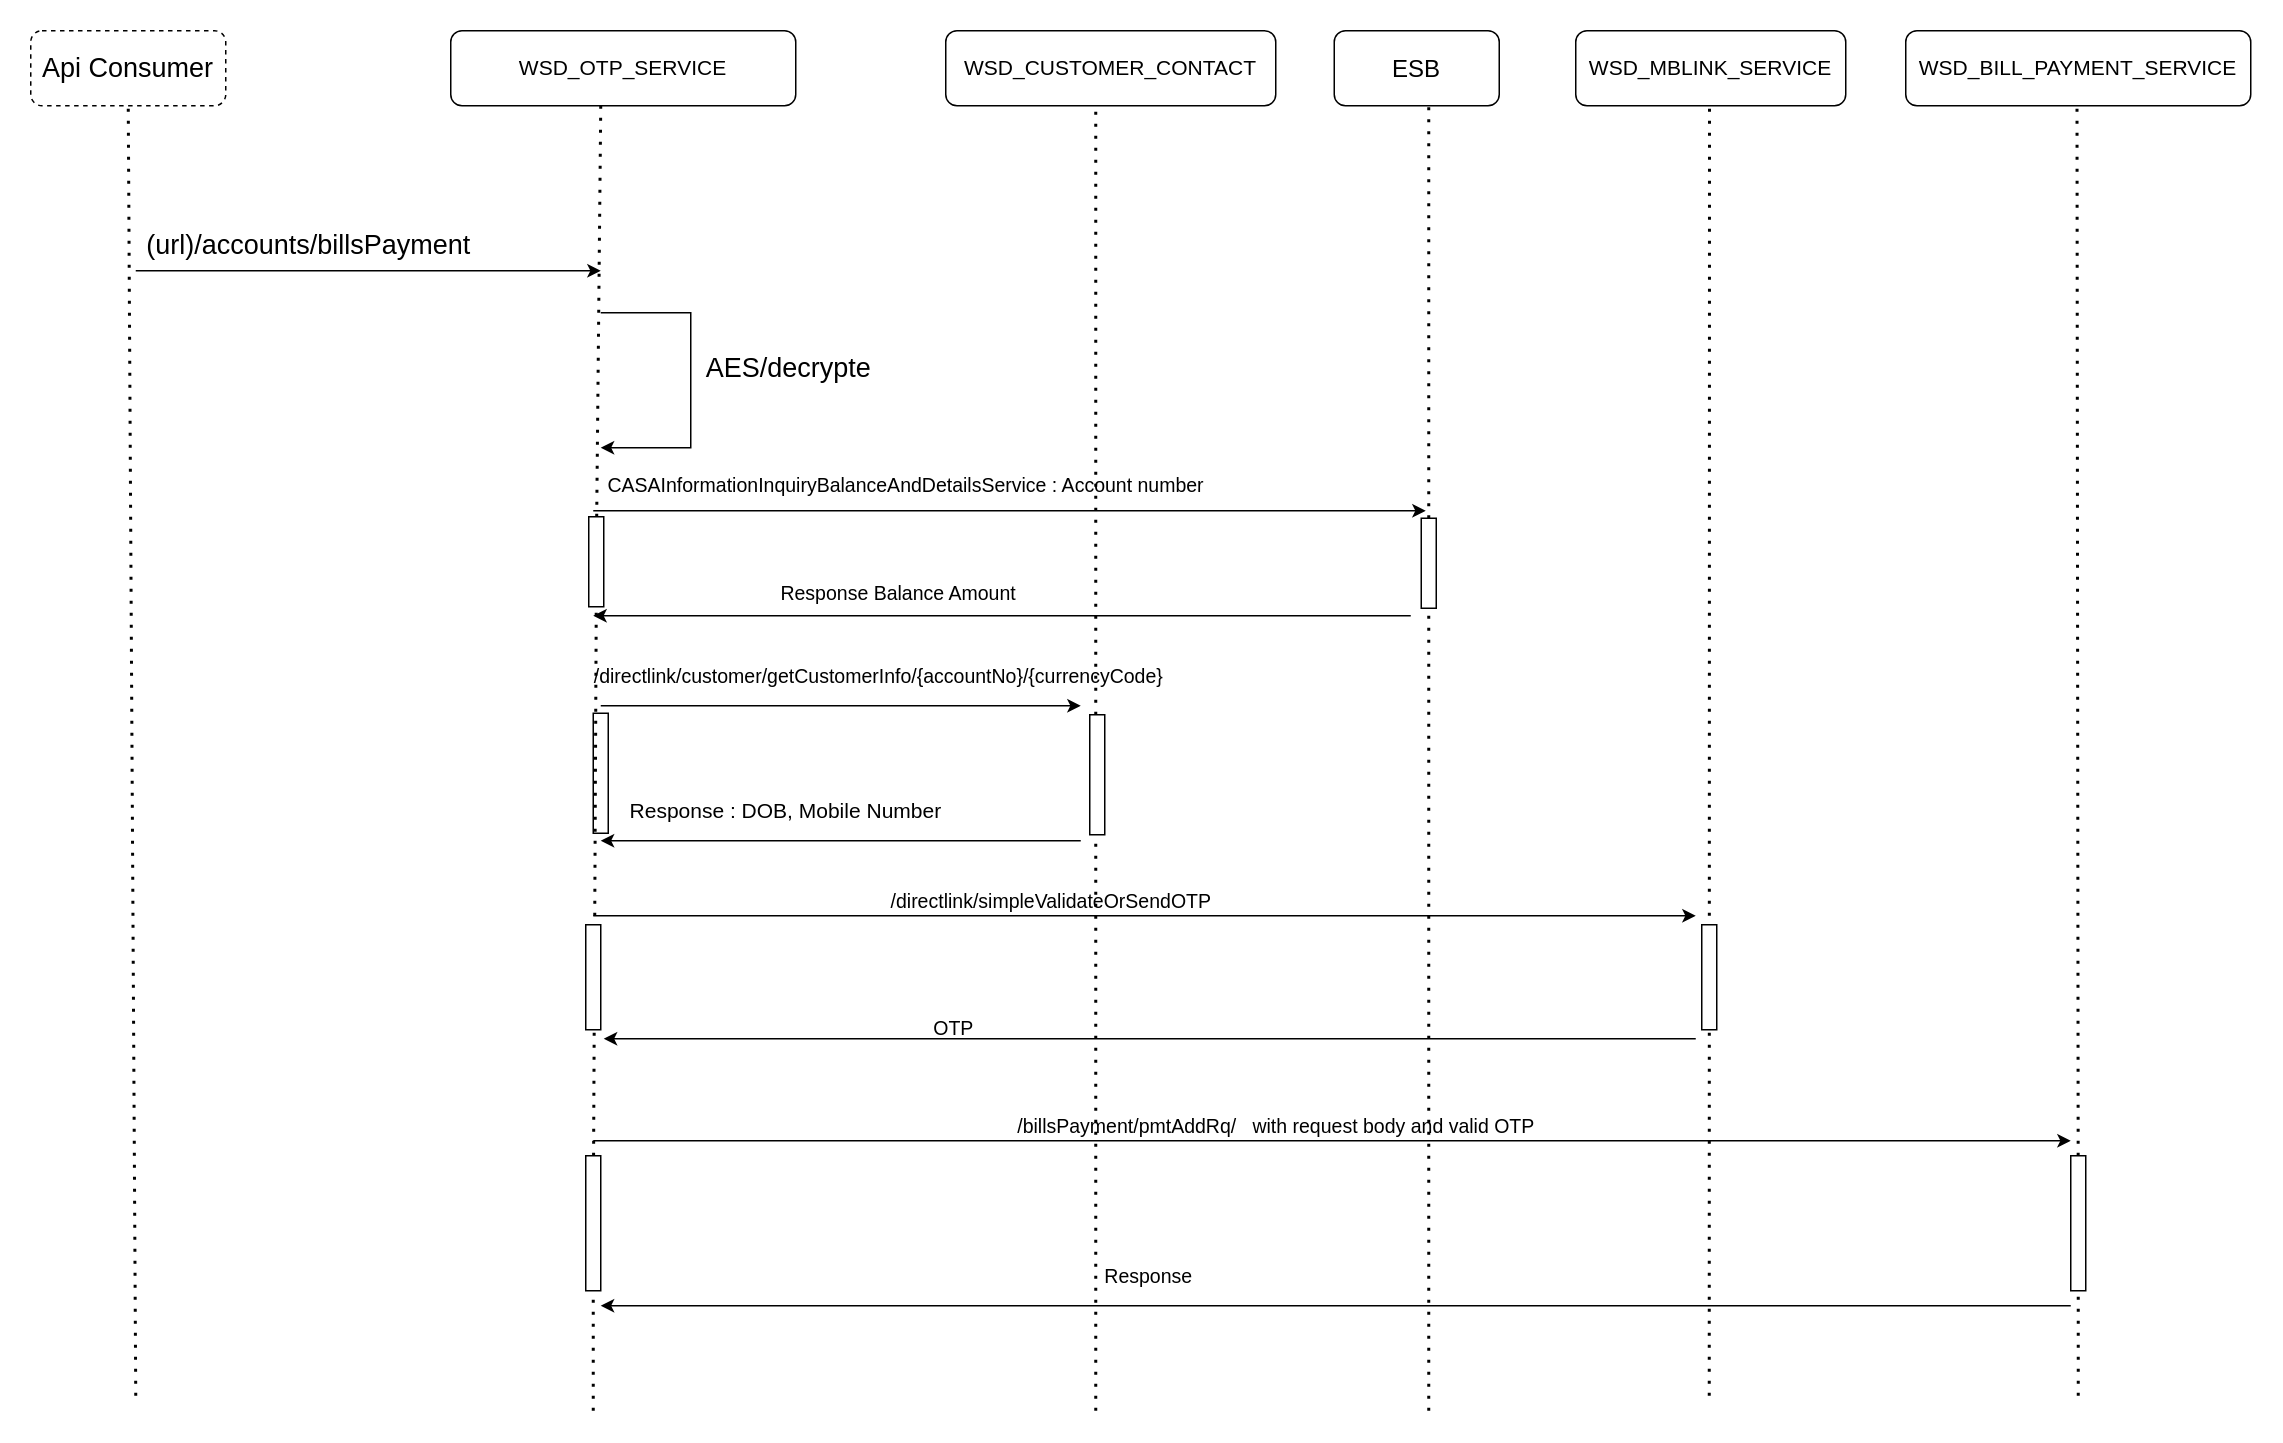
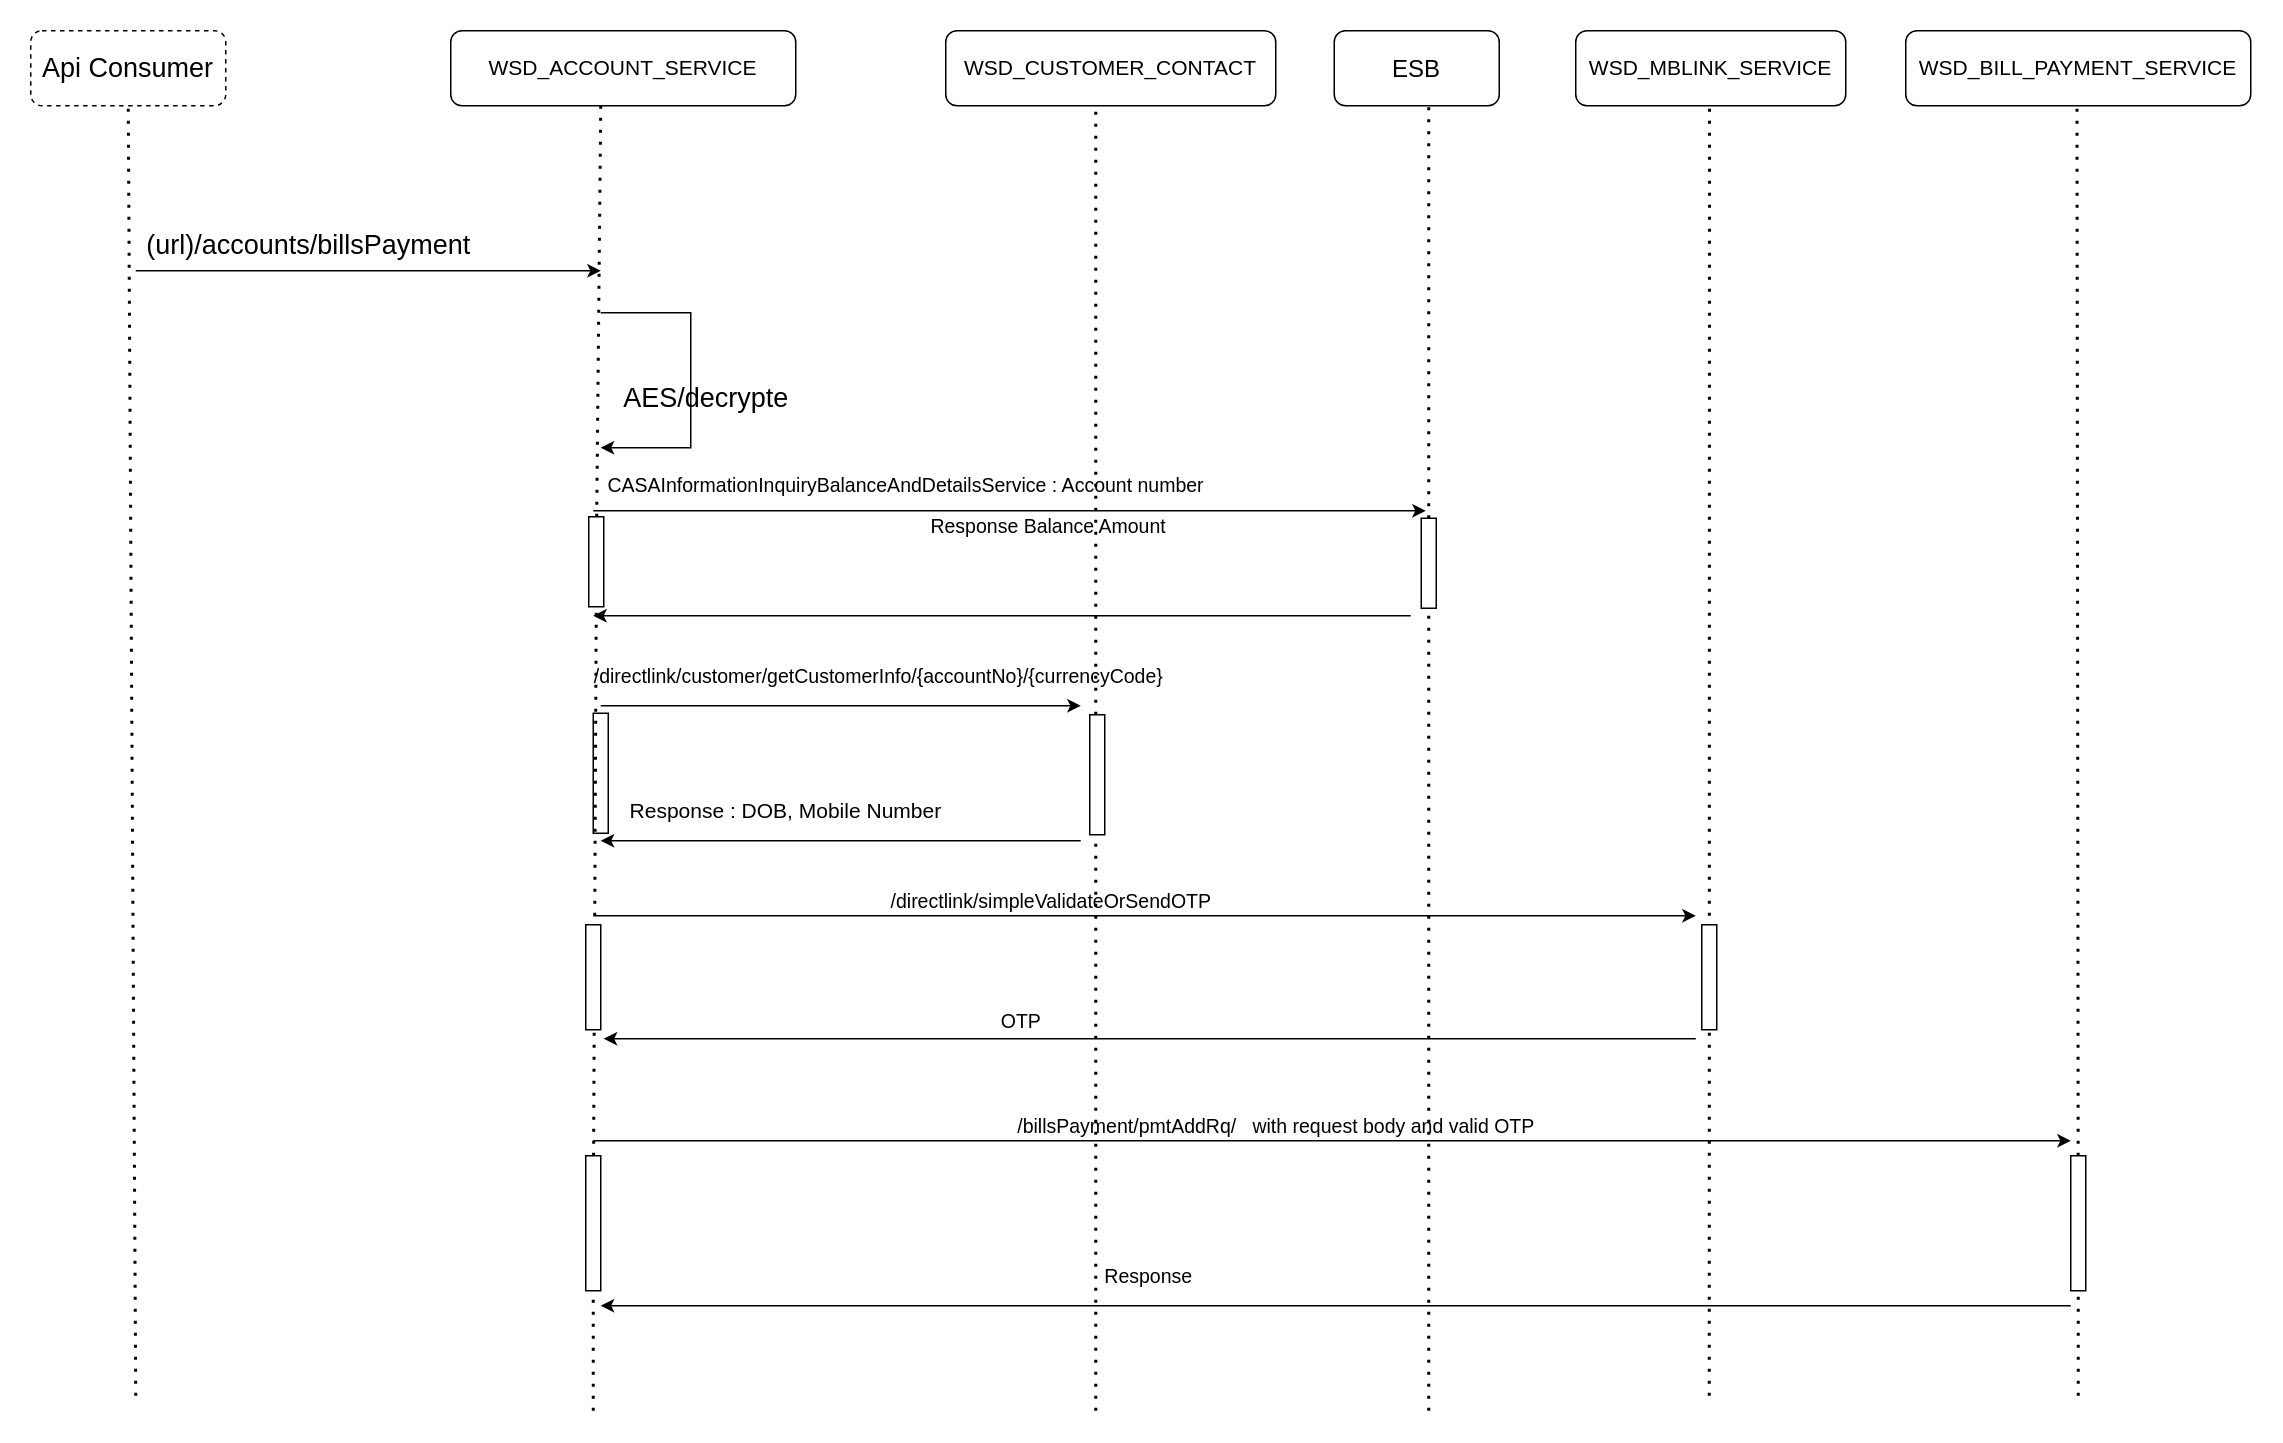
node "WSD_OTP_SERVICE": label "WSD_OTP_SERVICE" -> "WSD_ACCOUNT_SERVICE"
node "AES/decrypte": moved (788, 368) -> (706, 398)
node "Response Balance Amount": moved (901, 593) -> (1051, 526)
node "OTP": moved (953, 1028) -> (1021, 1021)
